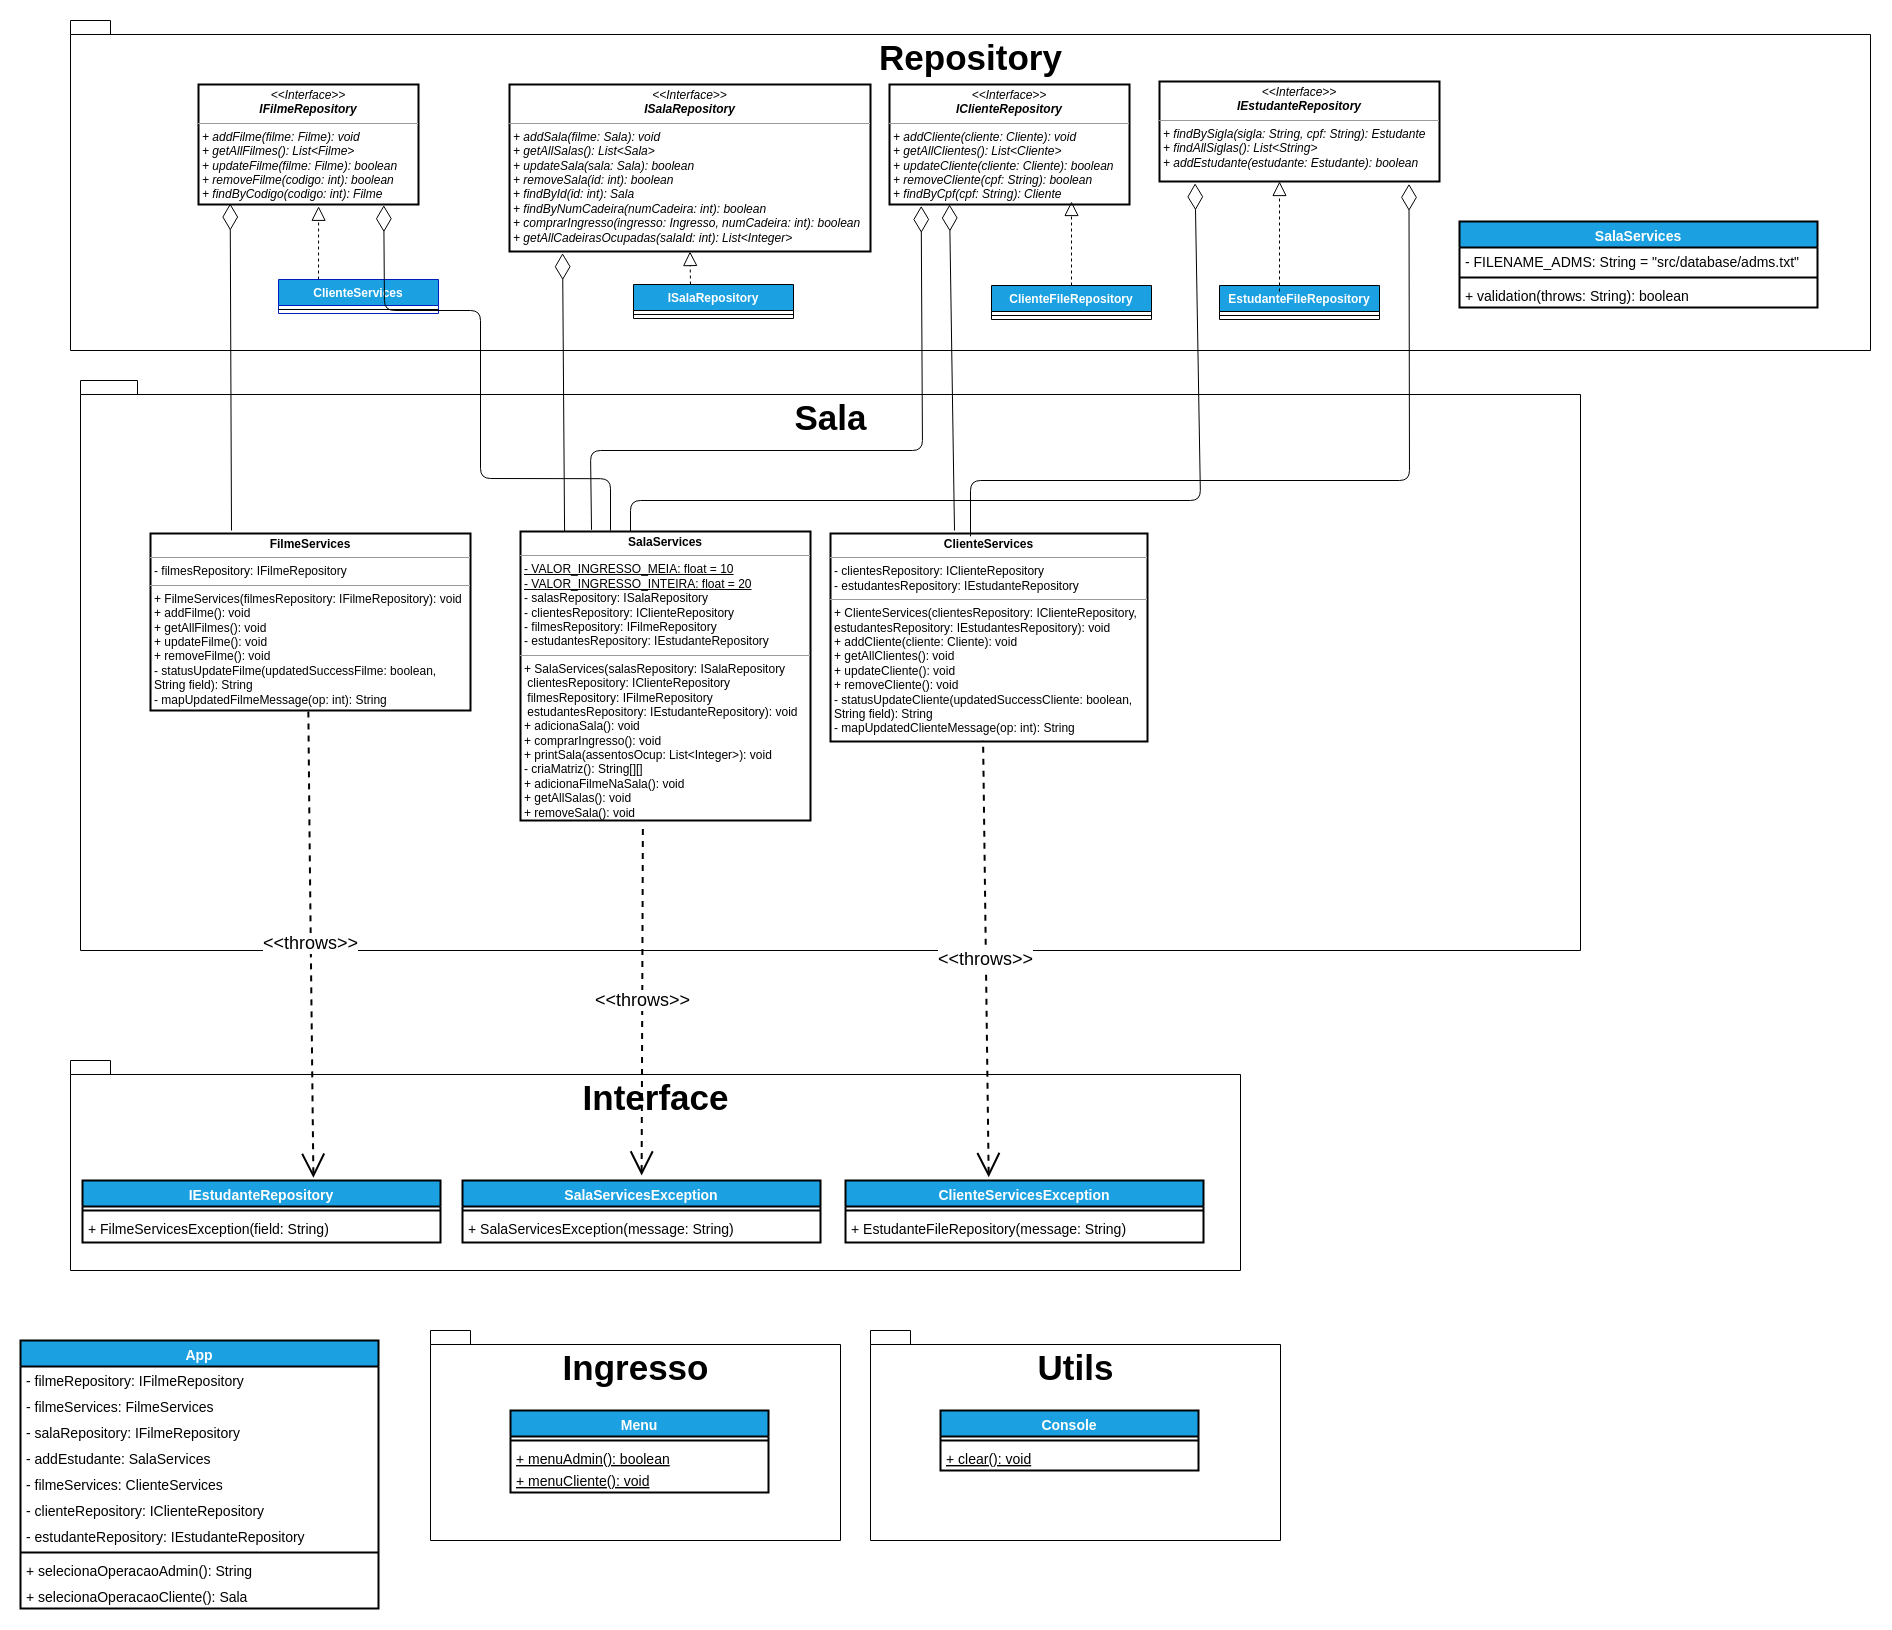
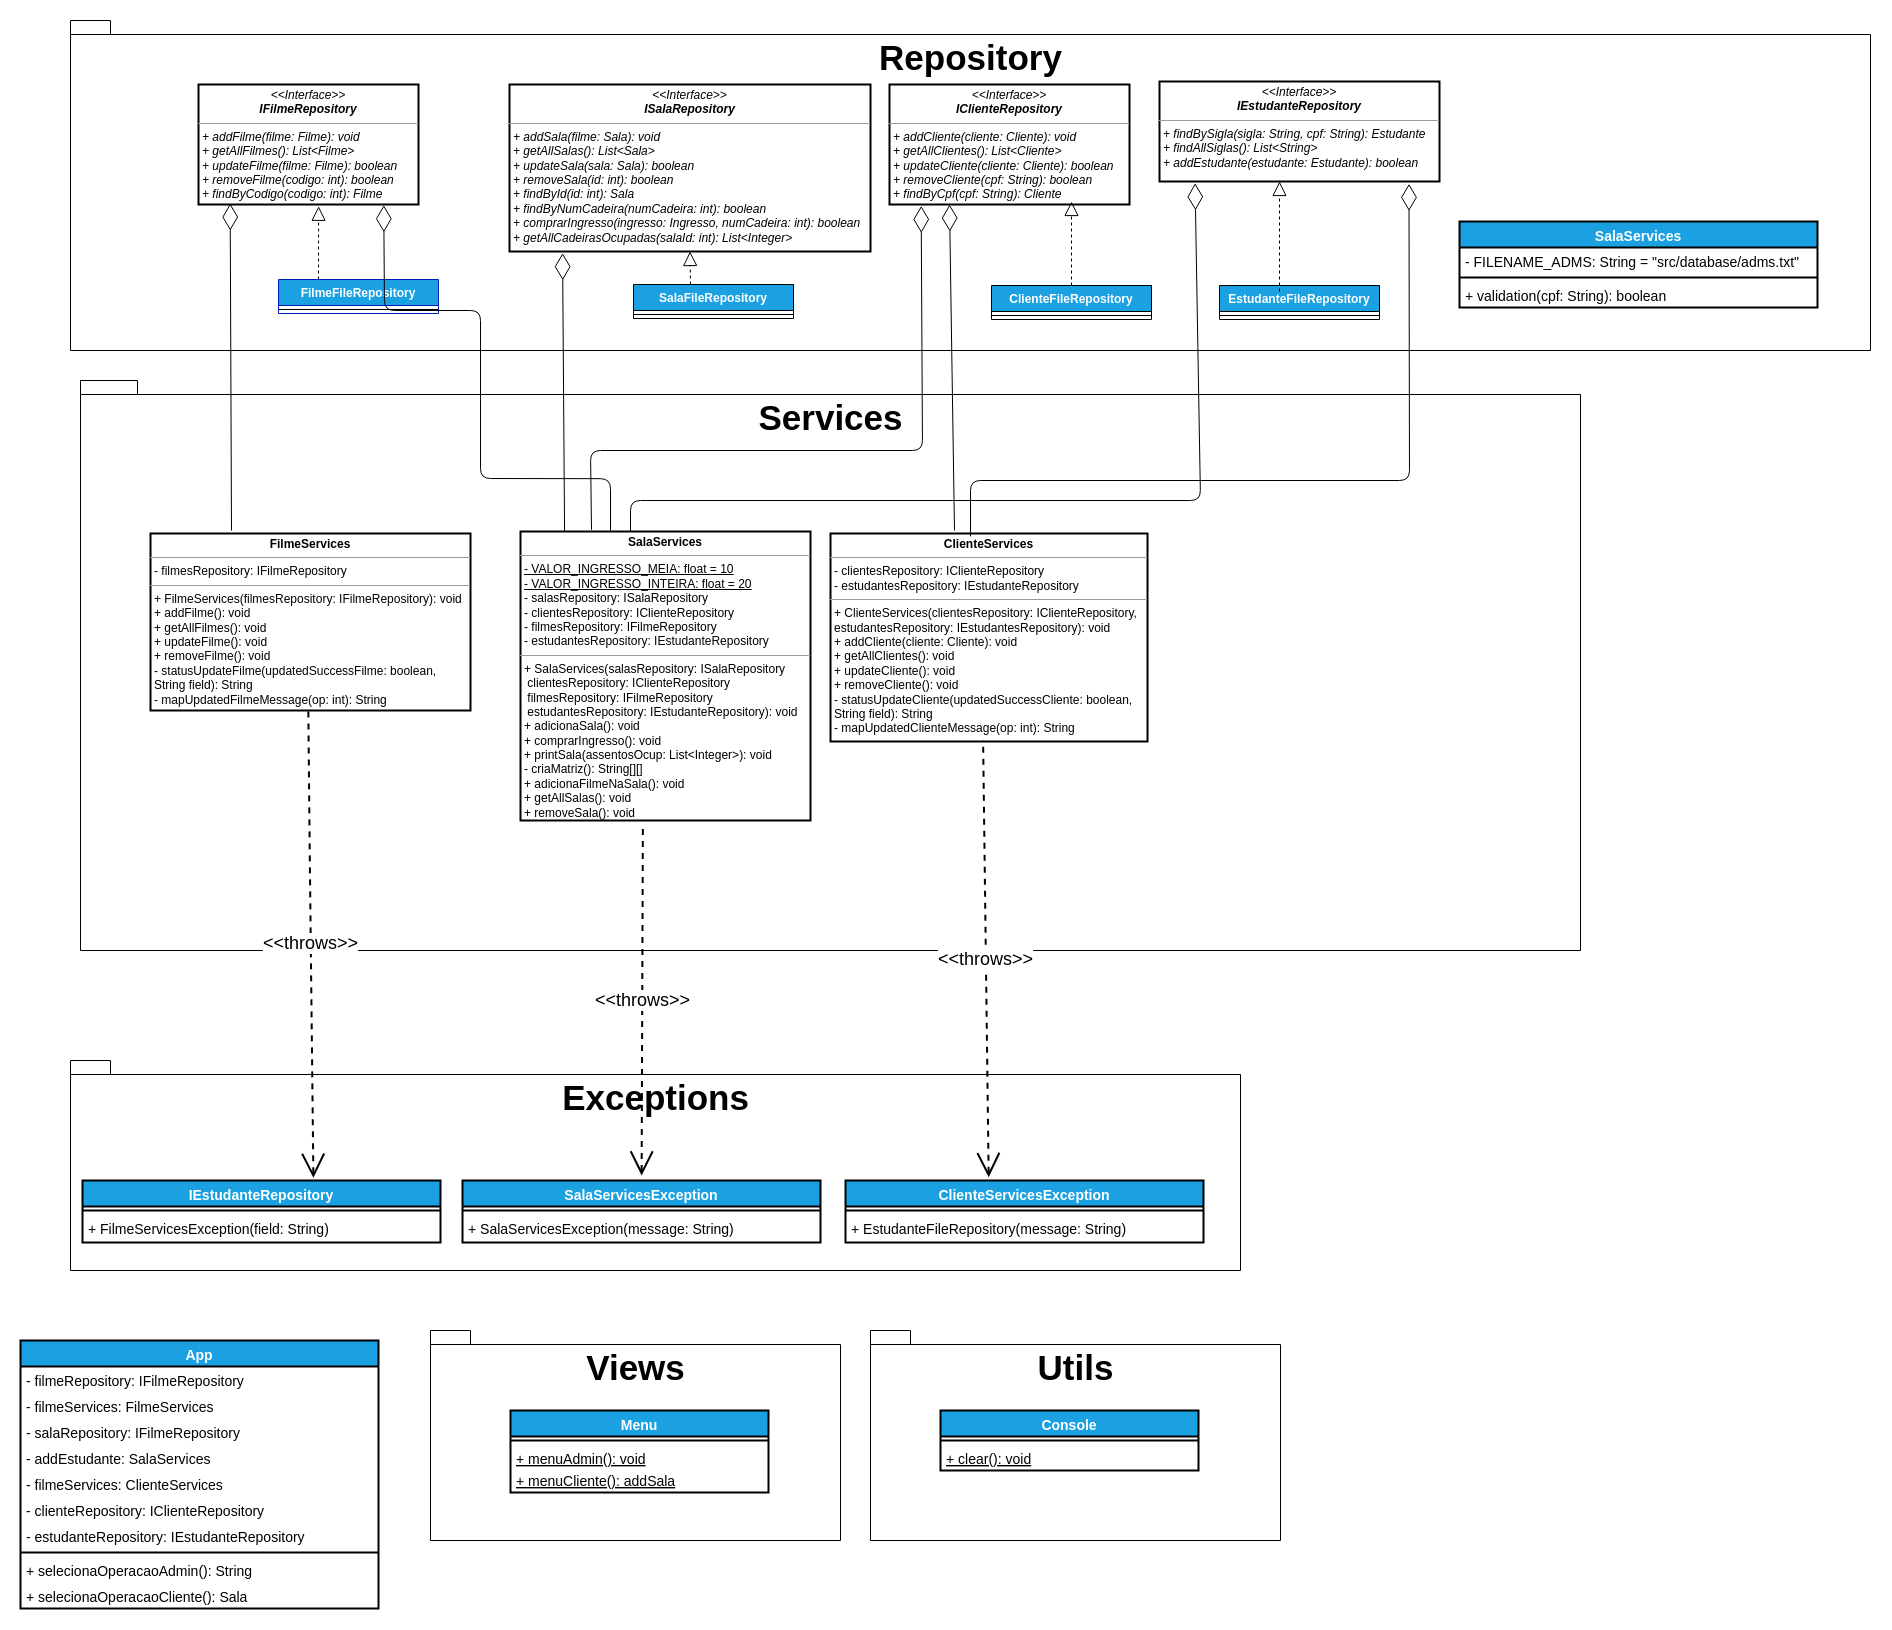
node "ClienteServices": label "ClienteServices" -> "FilmeFileRepository"
node "+ validation(throws: String): boolean": label "+ validation(throws: String): boolean" -> "+ validation(cpf: String): boolean"
node "ISalaRepository": label "ISalaRepository" -> "SalaFileRepository"
node "Sala": label "Sala" -> "Services"
node "Interface": label "Interface" -> "Exceptions"
node "Ingresso": label "Ingresso" -> "Views"
node "+ menuAdmin(): boolean": label "+ menuAdmin(): boolean" -> "+ menuAdmin(): void"
node "+ menuCliente(): void": label "+ menuCliente(): void" -> "+ menuCliente(): addSala"
